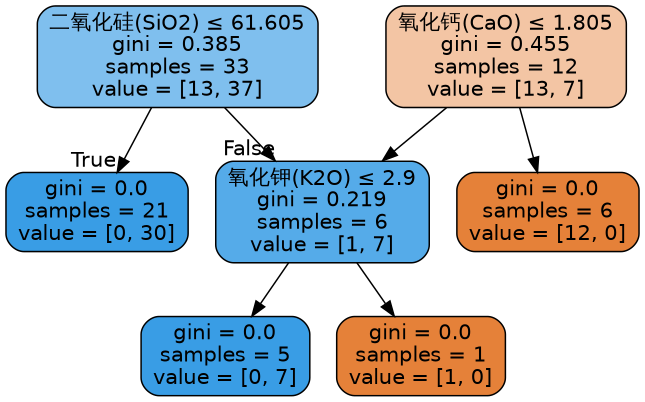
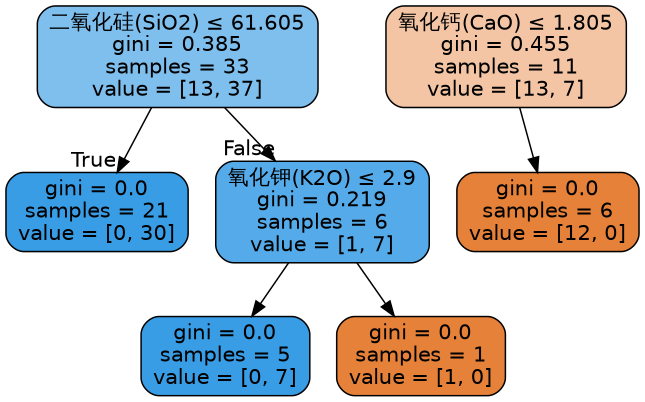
node "氧化钙(CaO) ≤ 1.805": text "samples = 12" -> "samples = 11"
edge "氧化钙(CaO) ≤ 1.805" -> "氧化钾(K2O) ≤ 2.9": removed
